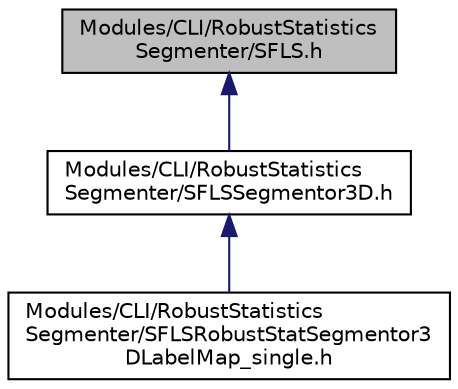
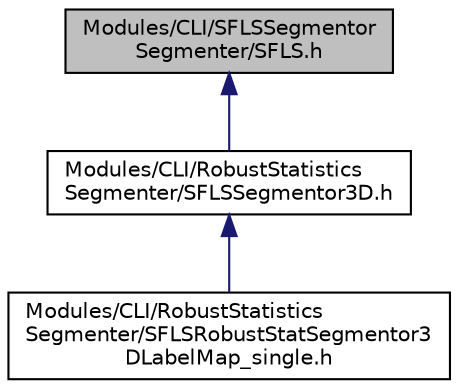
node "Modules/CLI/RobustStatistics Segmenter/SFLS.h": label "Modules/CLI/RobustStatistics Segmenter/SFLS.h" -> "Modules/CLI/SFLSSegmentor Segmenter/SFLS.h"
